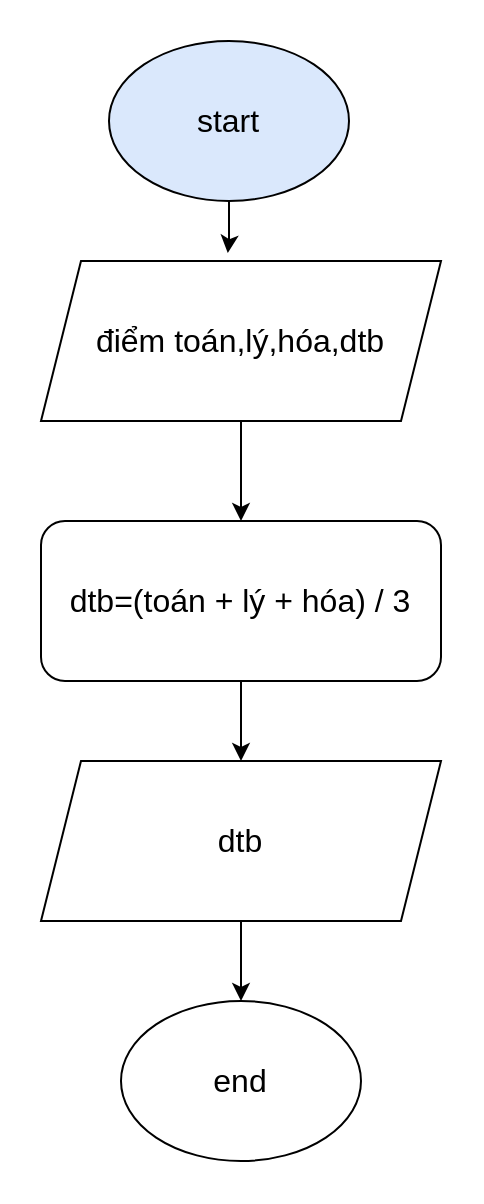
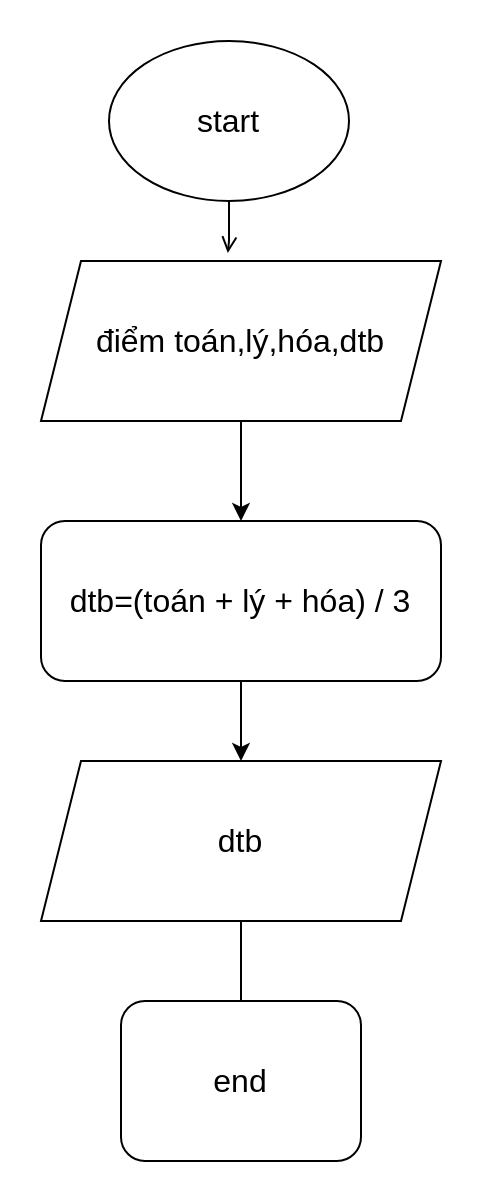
node "start": fillcolor #dae8fc -> #ffffff
edge "start" -> "điểm toán,lý,hóa,dtb": arrowhead classic -> open
edge "dtb" -> "end": arrowhead classic -> none
node "end": shape ellipse -> rounded rectangle
